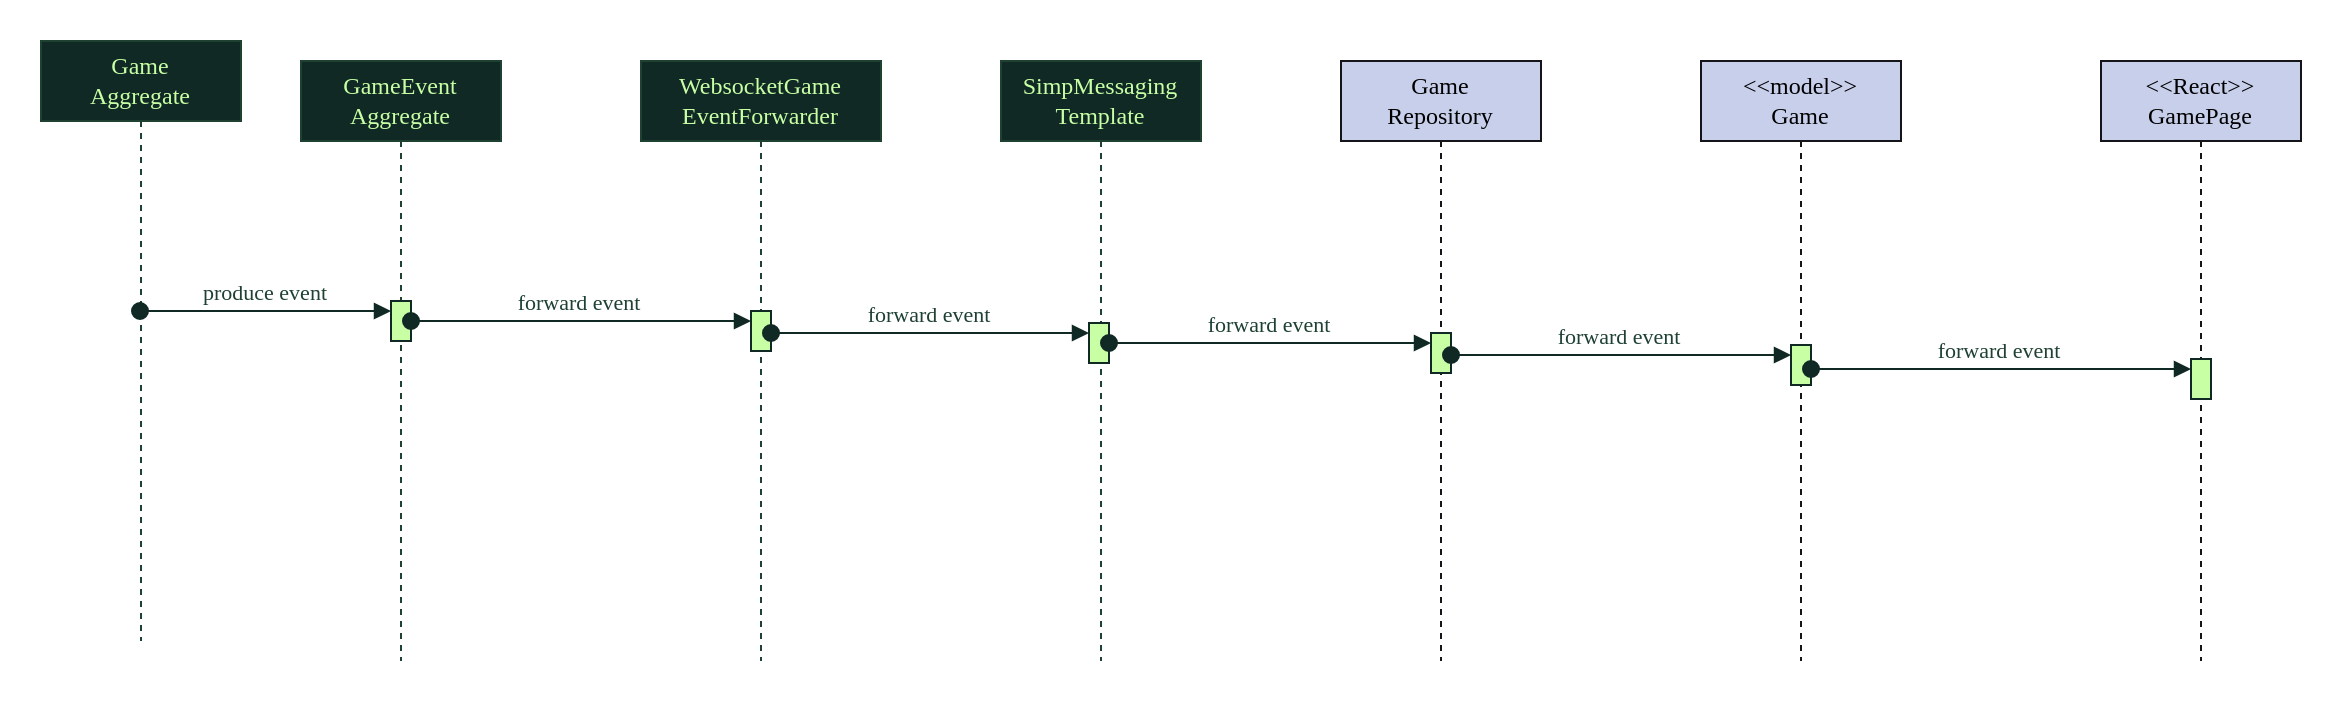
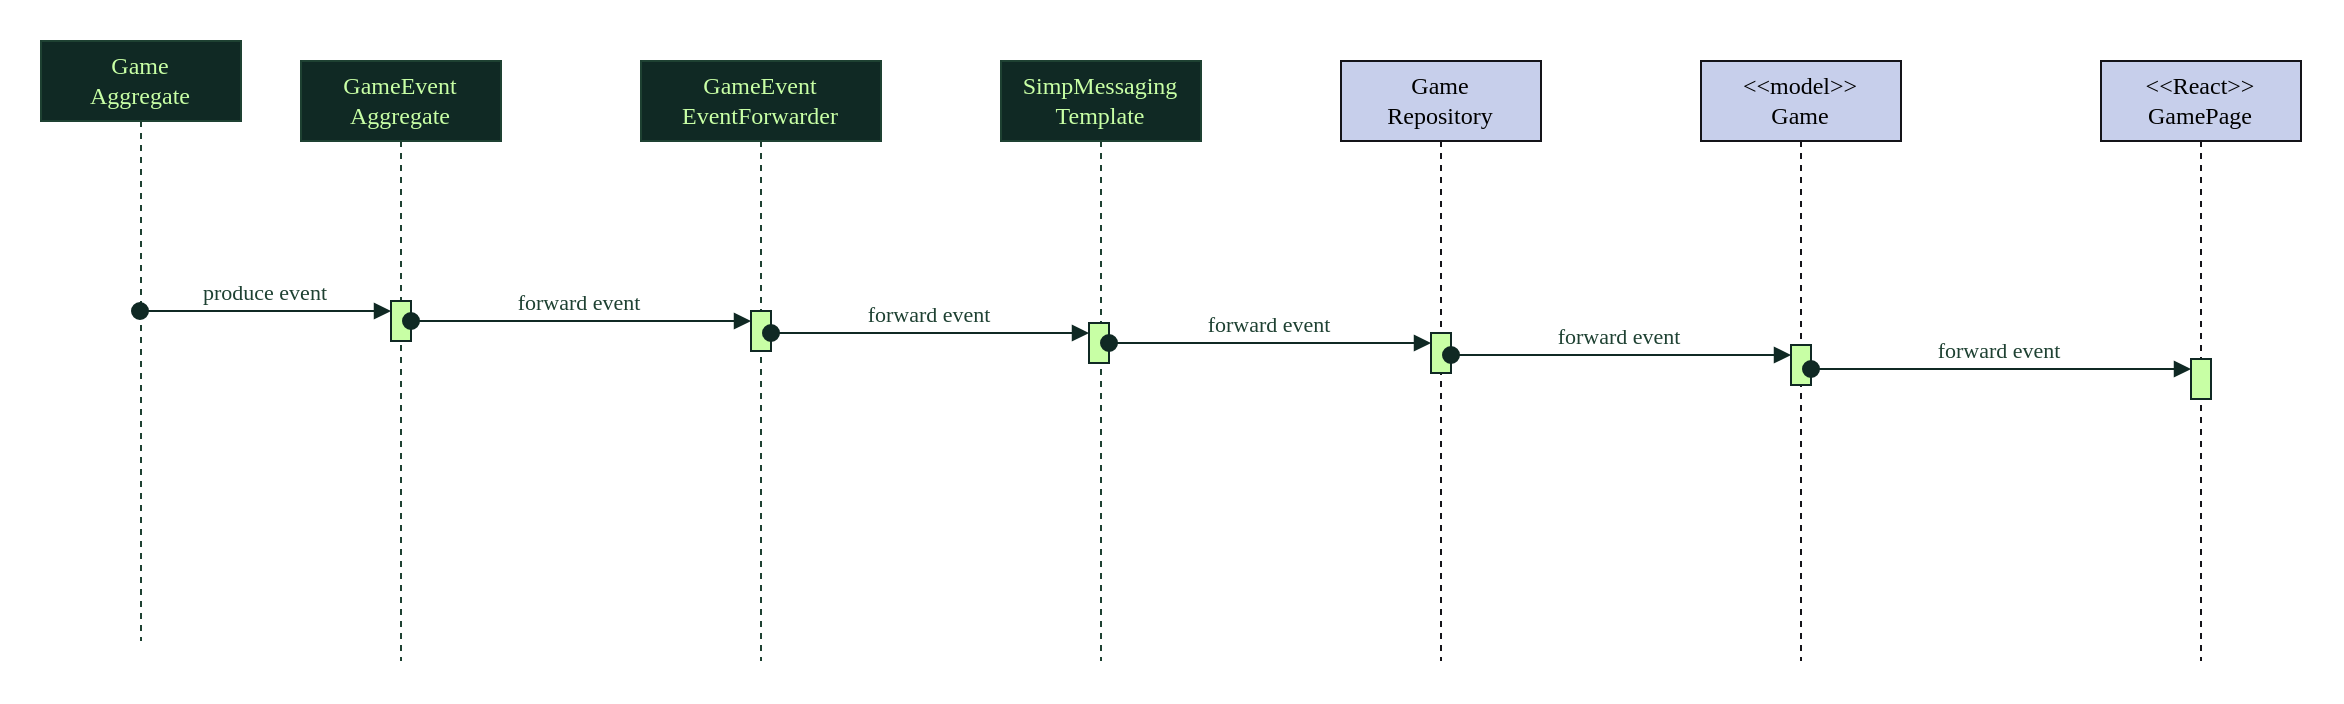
node "WebsocketGame EventForwarder": label "WebsocketGame EventForwarder" -> "GameEvent EventForwarder"
